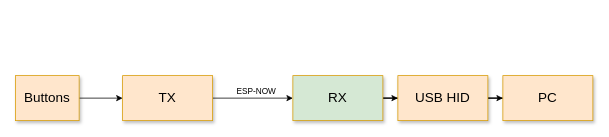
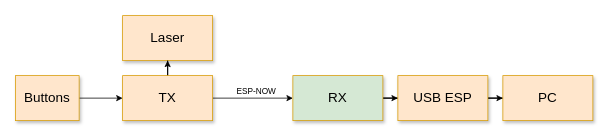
node "Laser": added
edge "TX" -> "Laser": added
node "USB HID": label "USB HID" -> "USB ESP"
